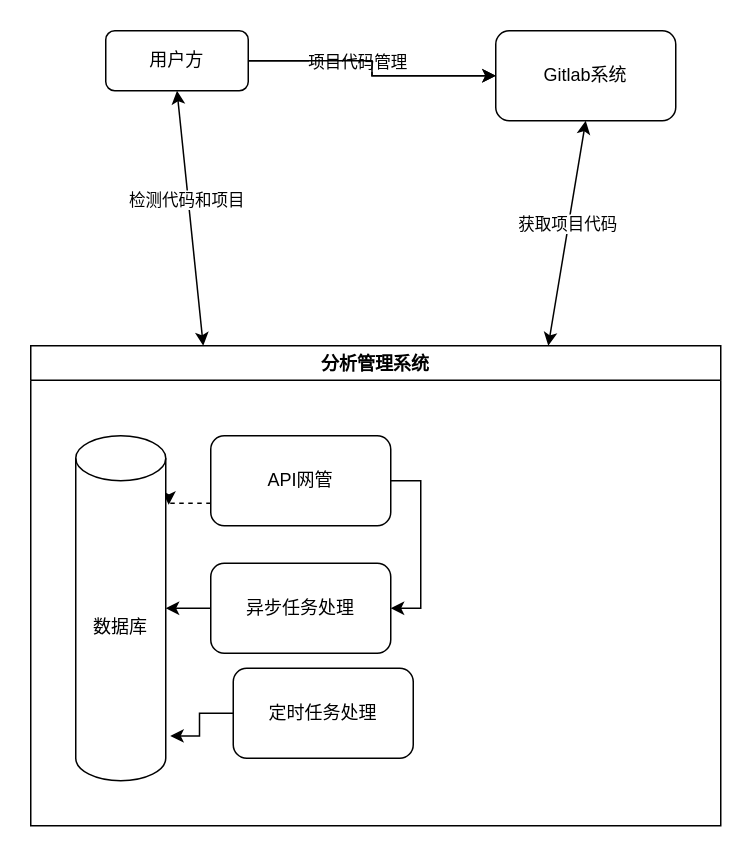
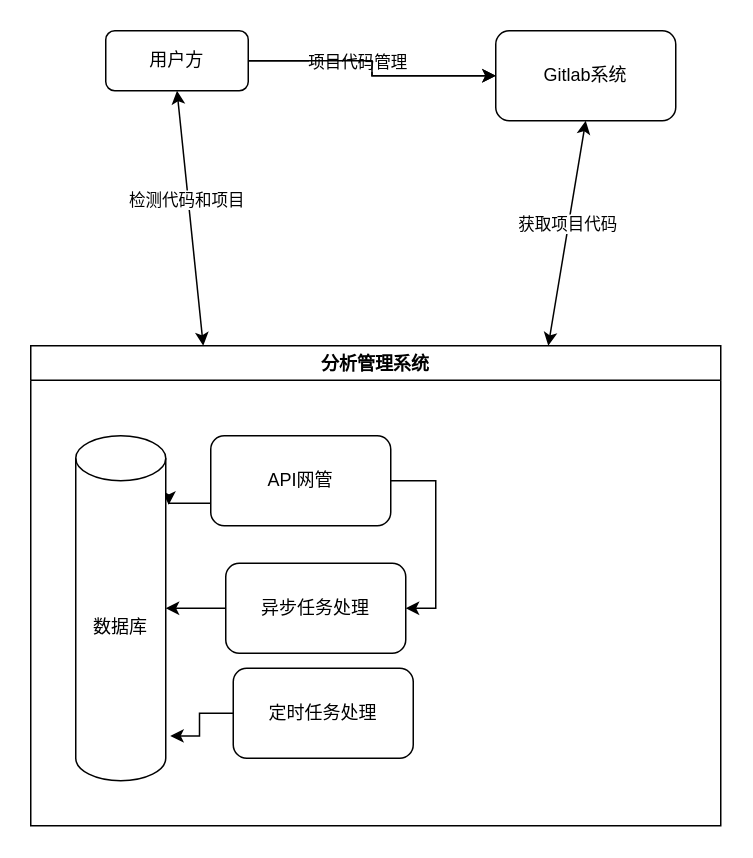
edge "API网管" -> "数据库": style dashed -> solid
node "异步任务处理": moved (301, 608) -> (316, 608)
